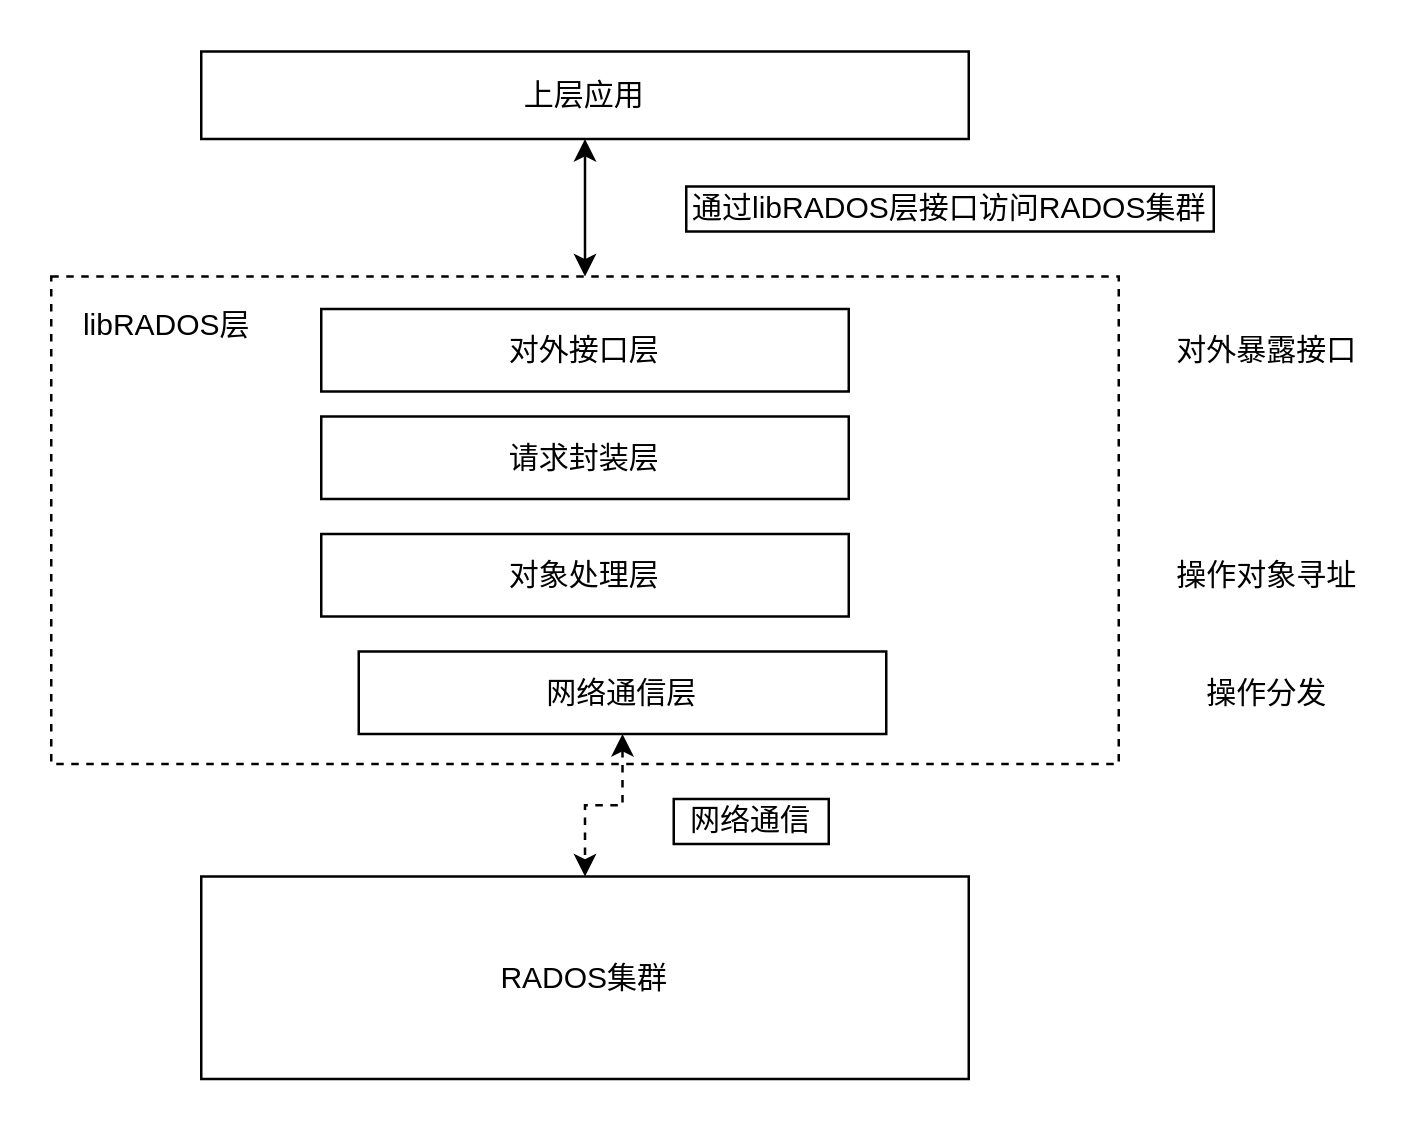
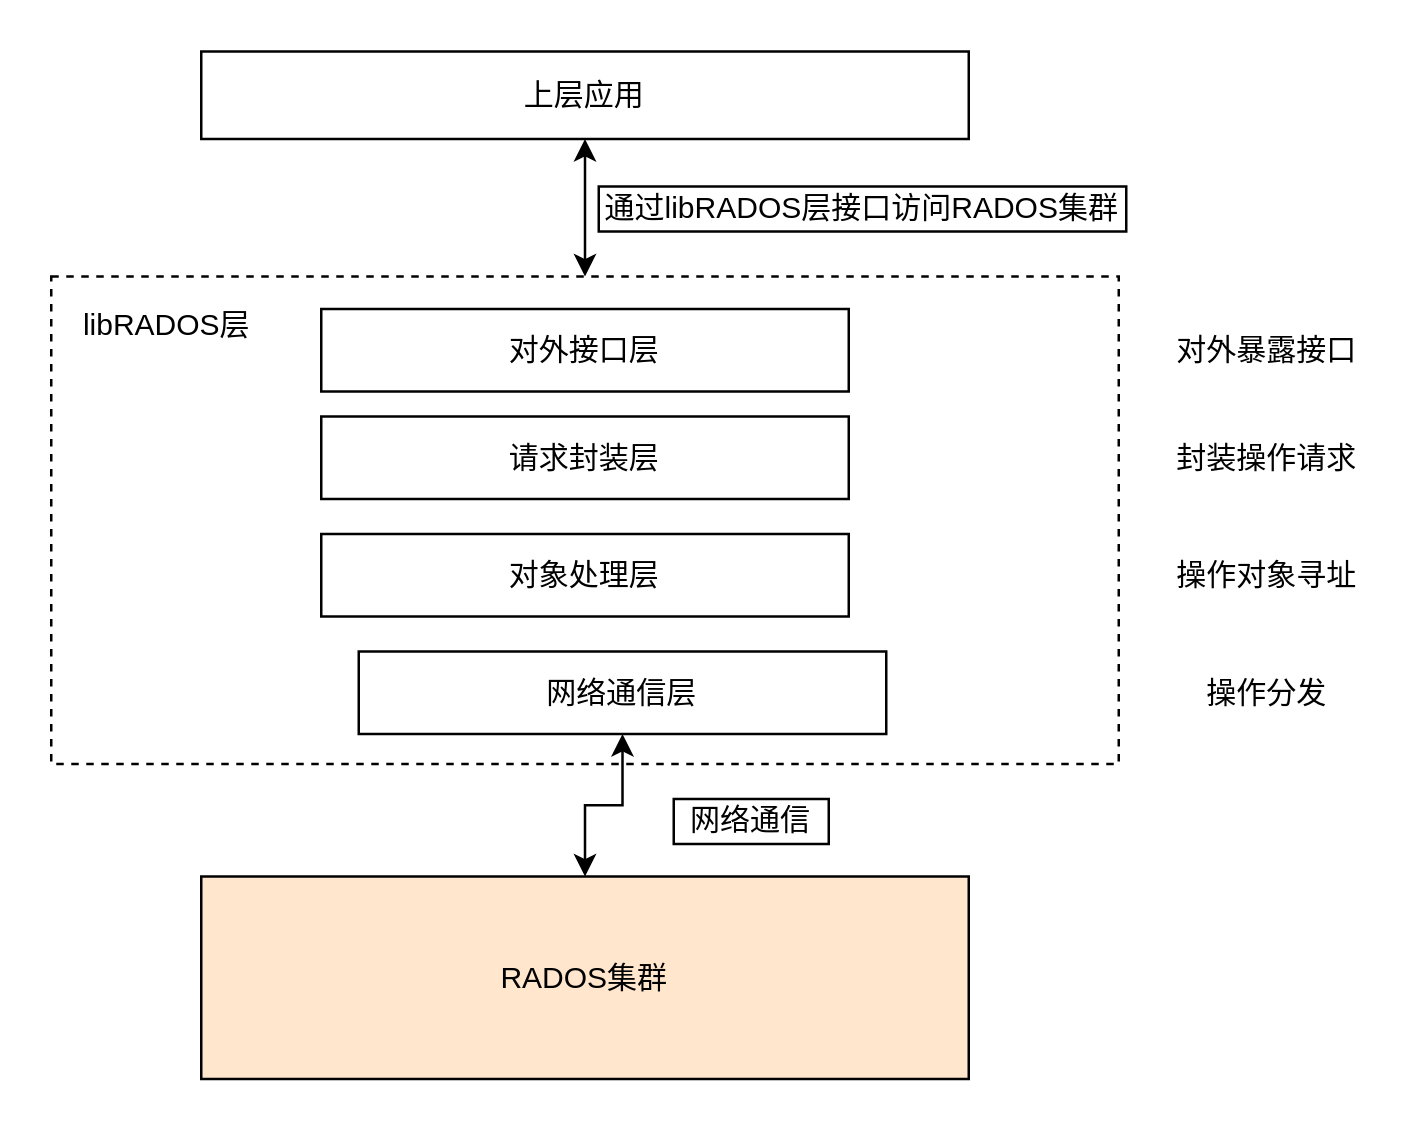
node "通过libRADOS层接口访问RADOS集群": moved (950, 209) -> (863, 209)
node "封装操作请求": added
edge "网络通信层" -- "RADOS集群": style dashed -> solid
node "RADOS集群": fillcolor #ffffff -> #ffe6cc
